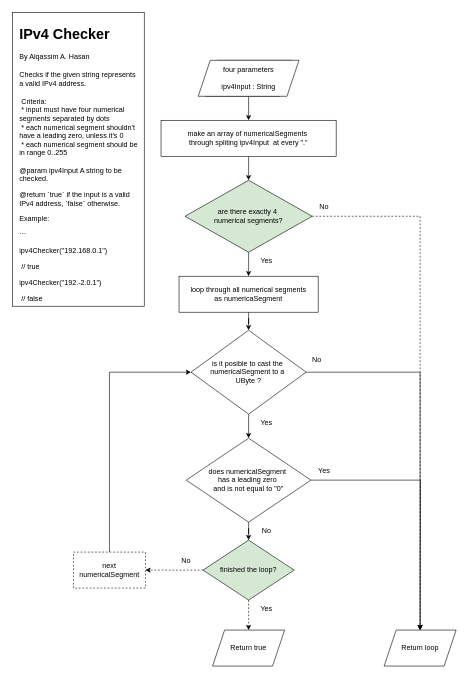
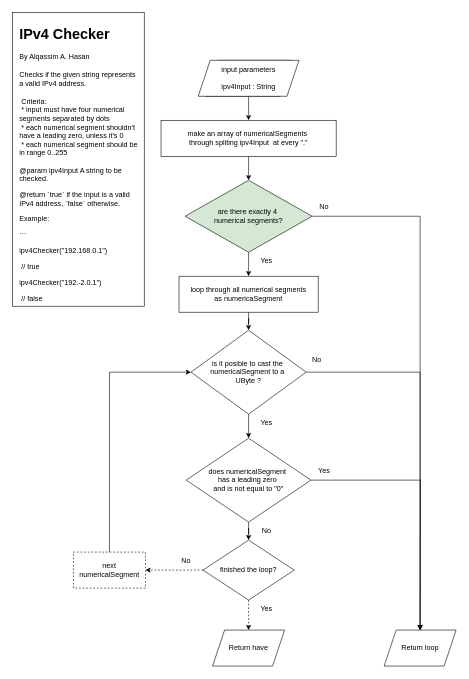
node "four parameters ipv4Input : String": label "four parameters ipv4Input : String" -> "input parameters ipv4Input : String"
edge "are there exactly 4 numerical segments?" -> "Return loop": style dashed -> solid
node "finished the loop?": fillcolor #d5e8d4 -> #ffffff
node "Return true": label "Return true" -> "Return have"
